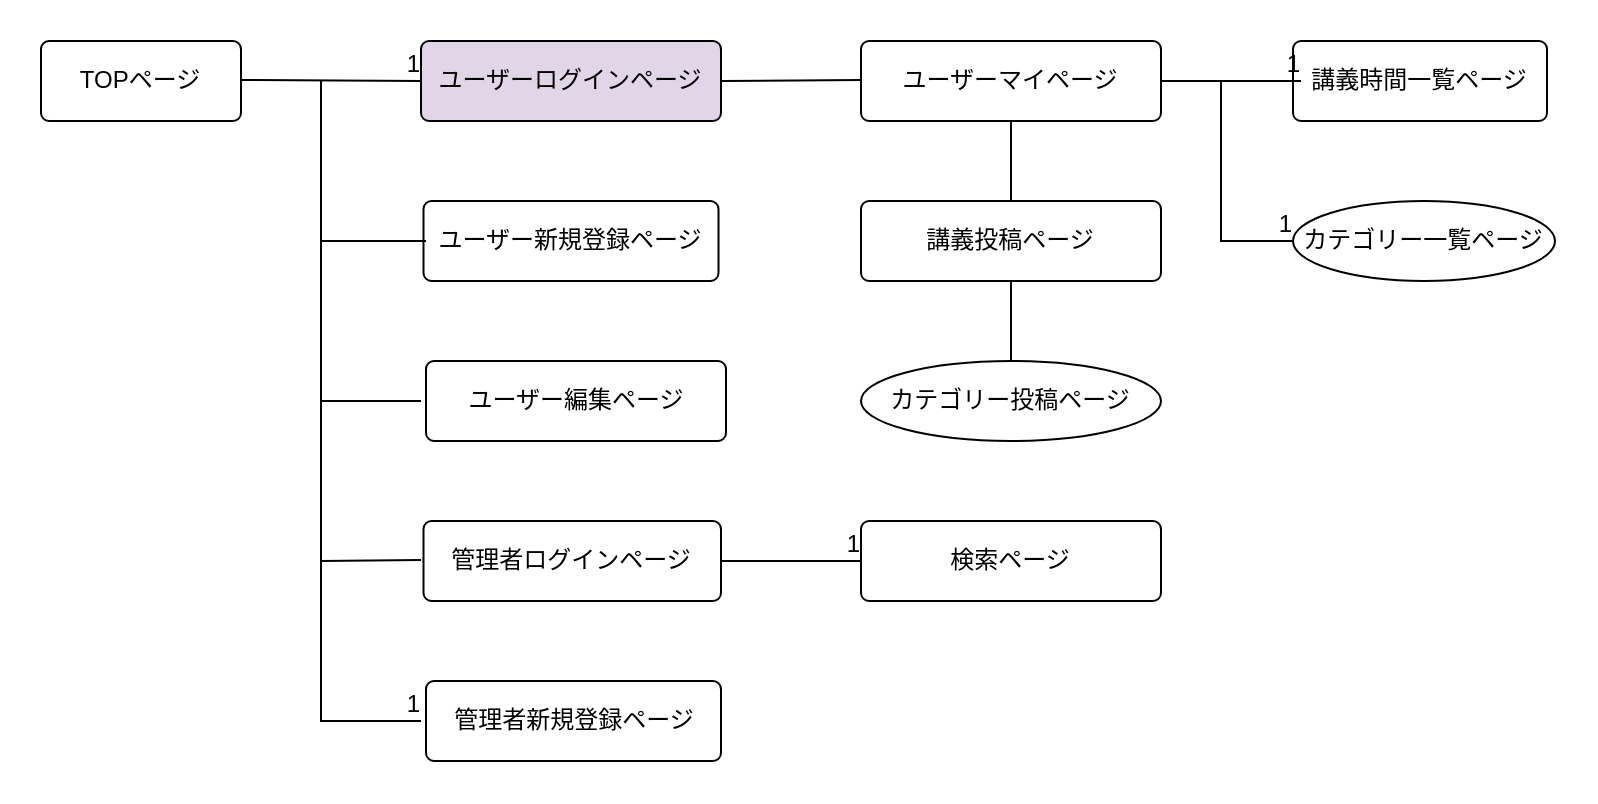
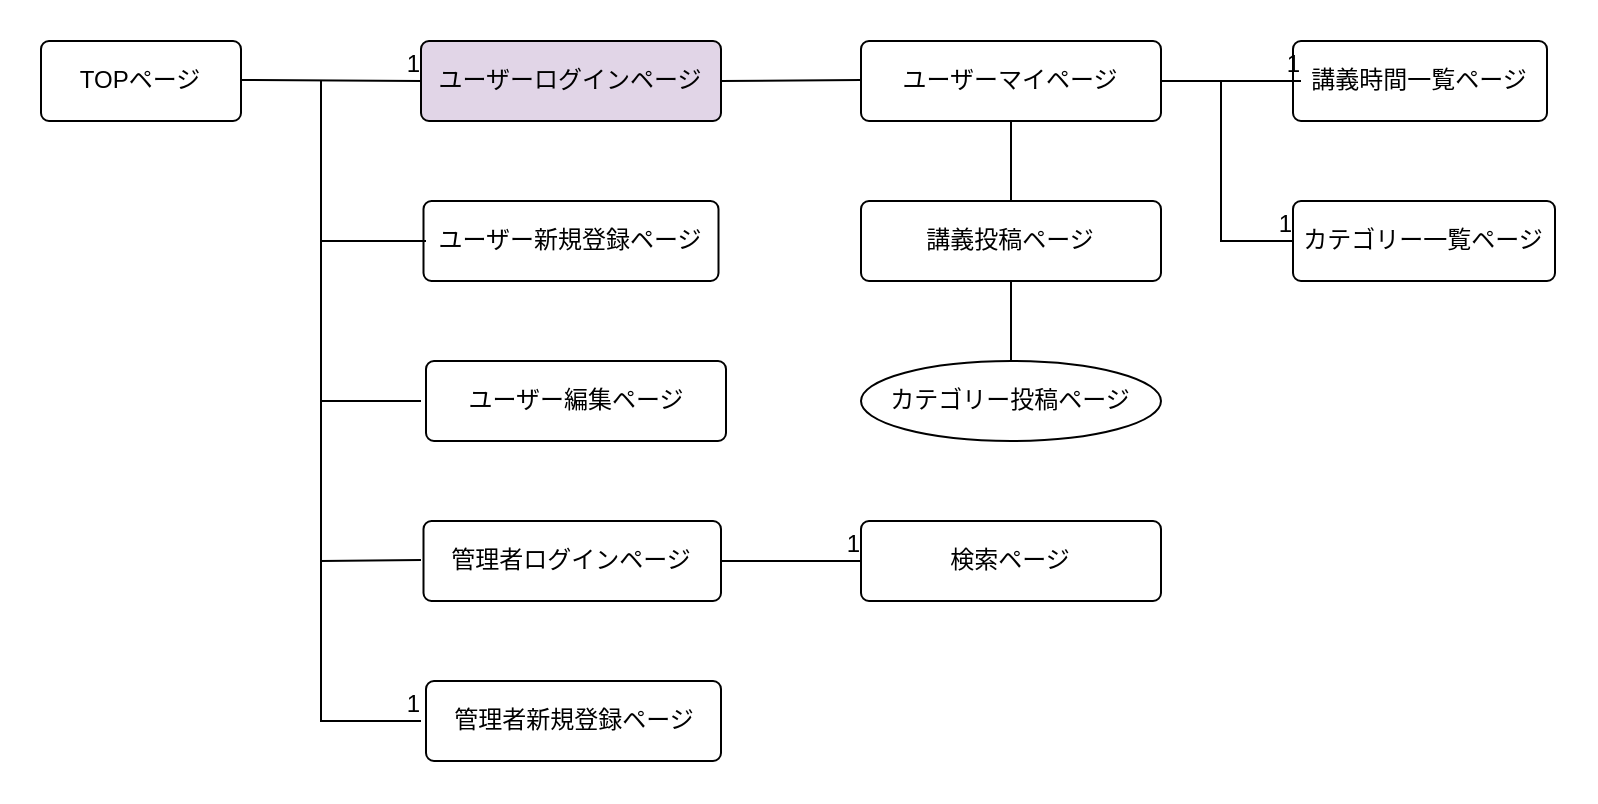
node "カテゴリー一覧ページ": shape ellipse -> rounded rectangle
